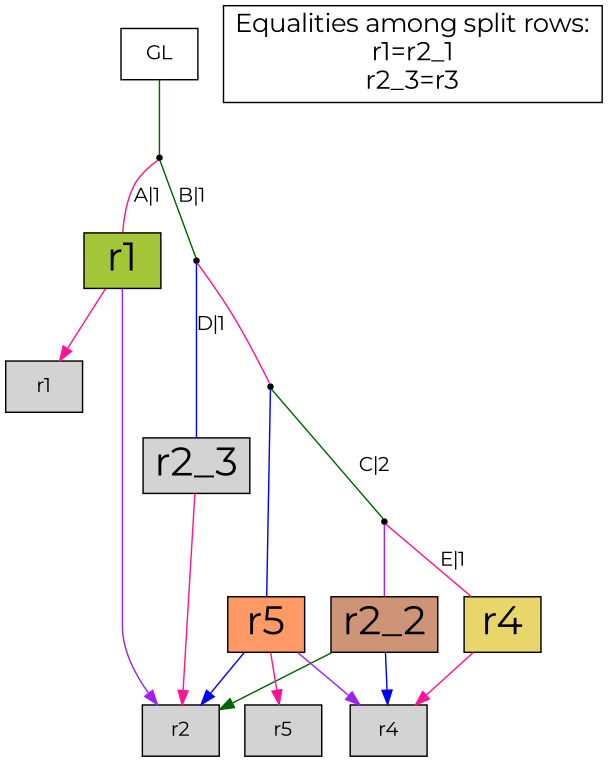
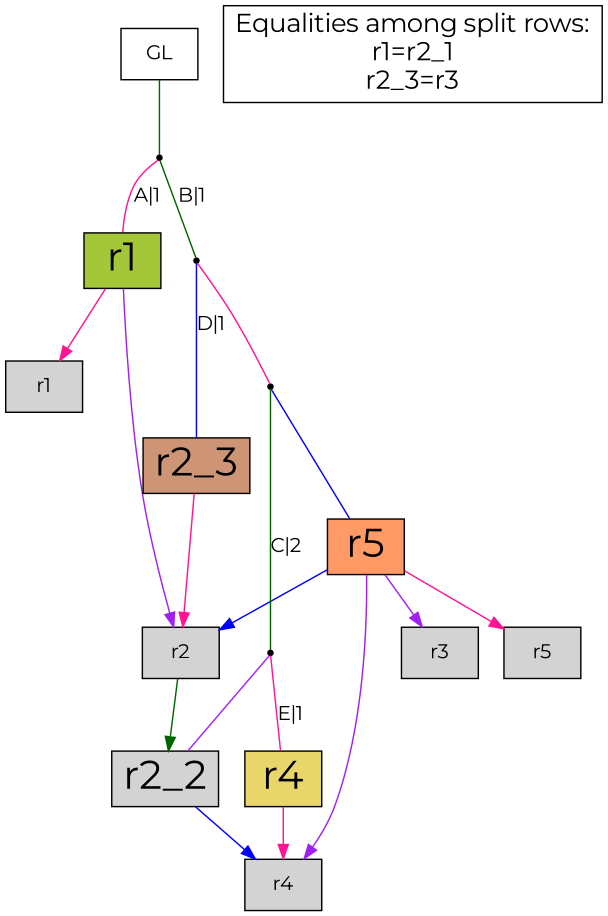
node "r2_3": fillcolor lightgrey -> #cd9575
node "r2_2": fillcolor #cd9575 -> lightgrey
node "r3": added
edge "r2_2" -> "r2": reversed
